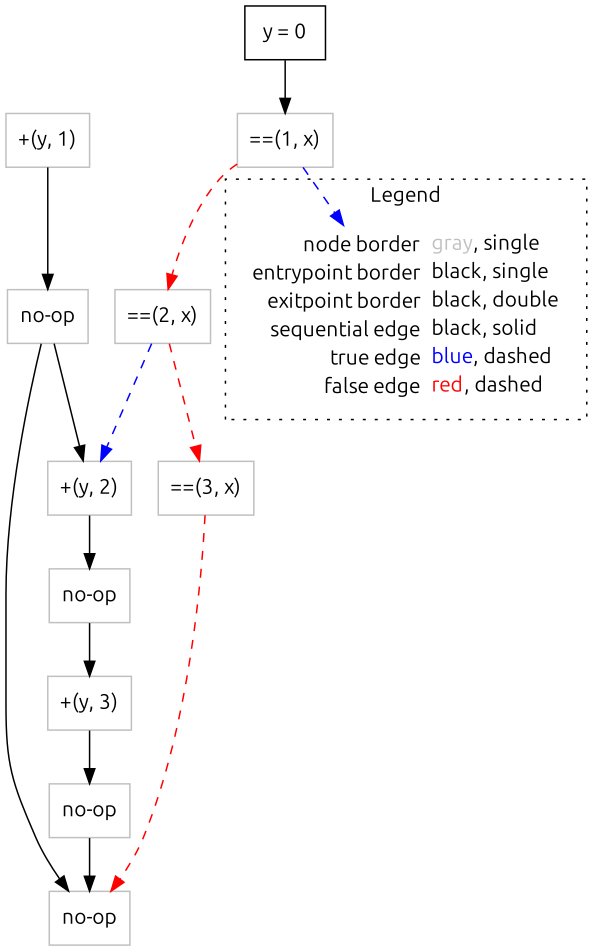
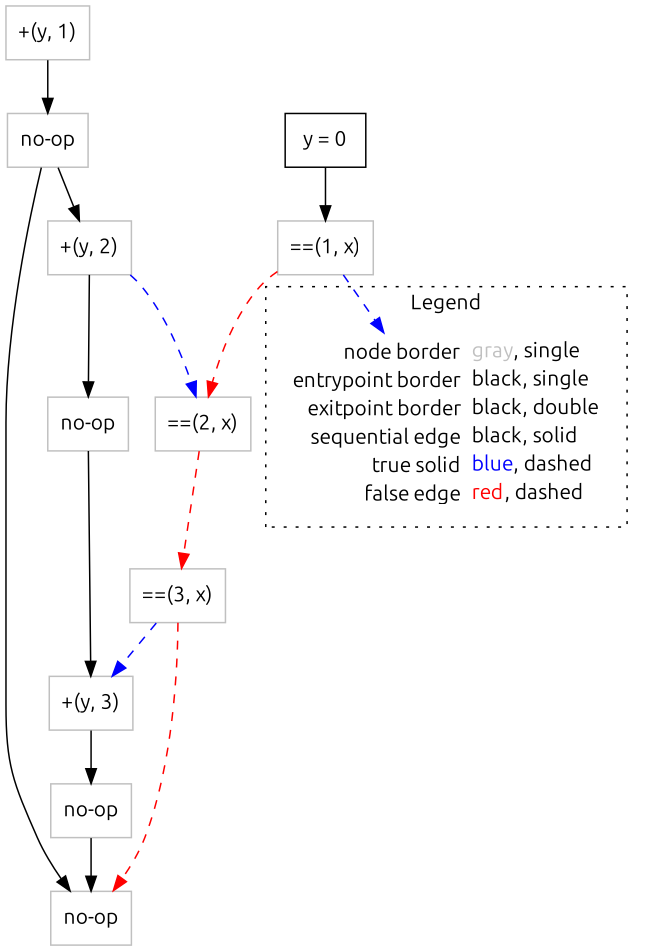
node "node border": text "true edge" -> "true solid"
edge "==(2, x)" -> "+(y, 2)": reversed
edge "==(3, x)" -> "+(y, 3)": added
